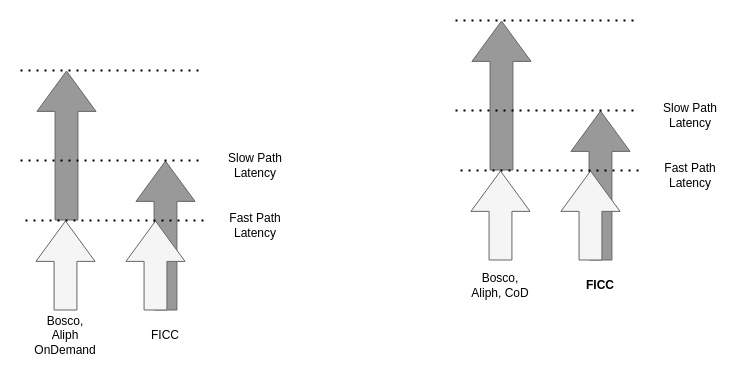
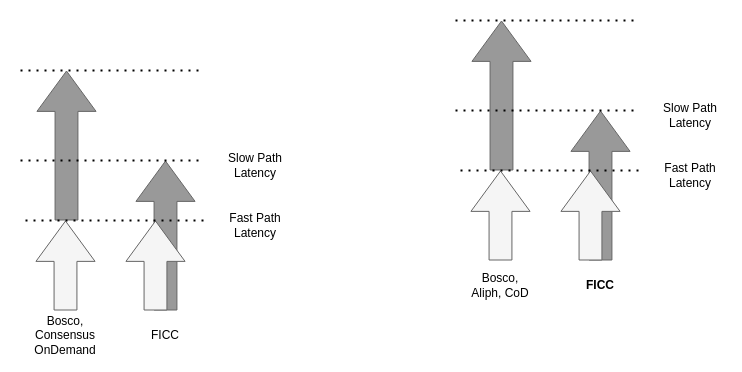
node "Bosco, Aliph OnDemand": label "Bosco, Aliph OnDemand" -> "Bosco, Consensus OnDemand"
